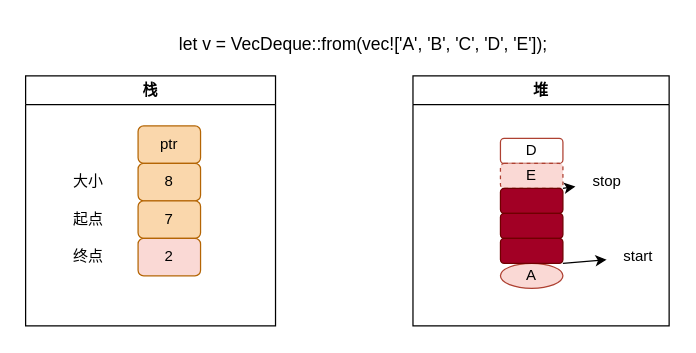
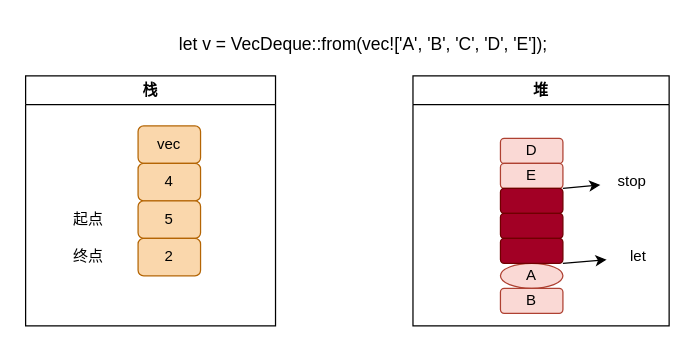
node "ptr": label "ptr" -> "vec"
node "D": fillcolor #ffffff -> #fad9d5
node "E": style dashed -> solid
node "大小": removed
node "8": label "8" -> "4"
node "stop": moved (607, 182) -> (632, 182)
node "7": label "7" -> "5"
node "2": fillcolor #fad9d5 -> #fad7ac
node "start": label "start" -> "let"
node "B": added
